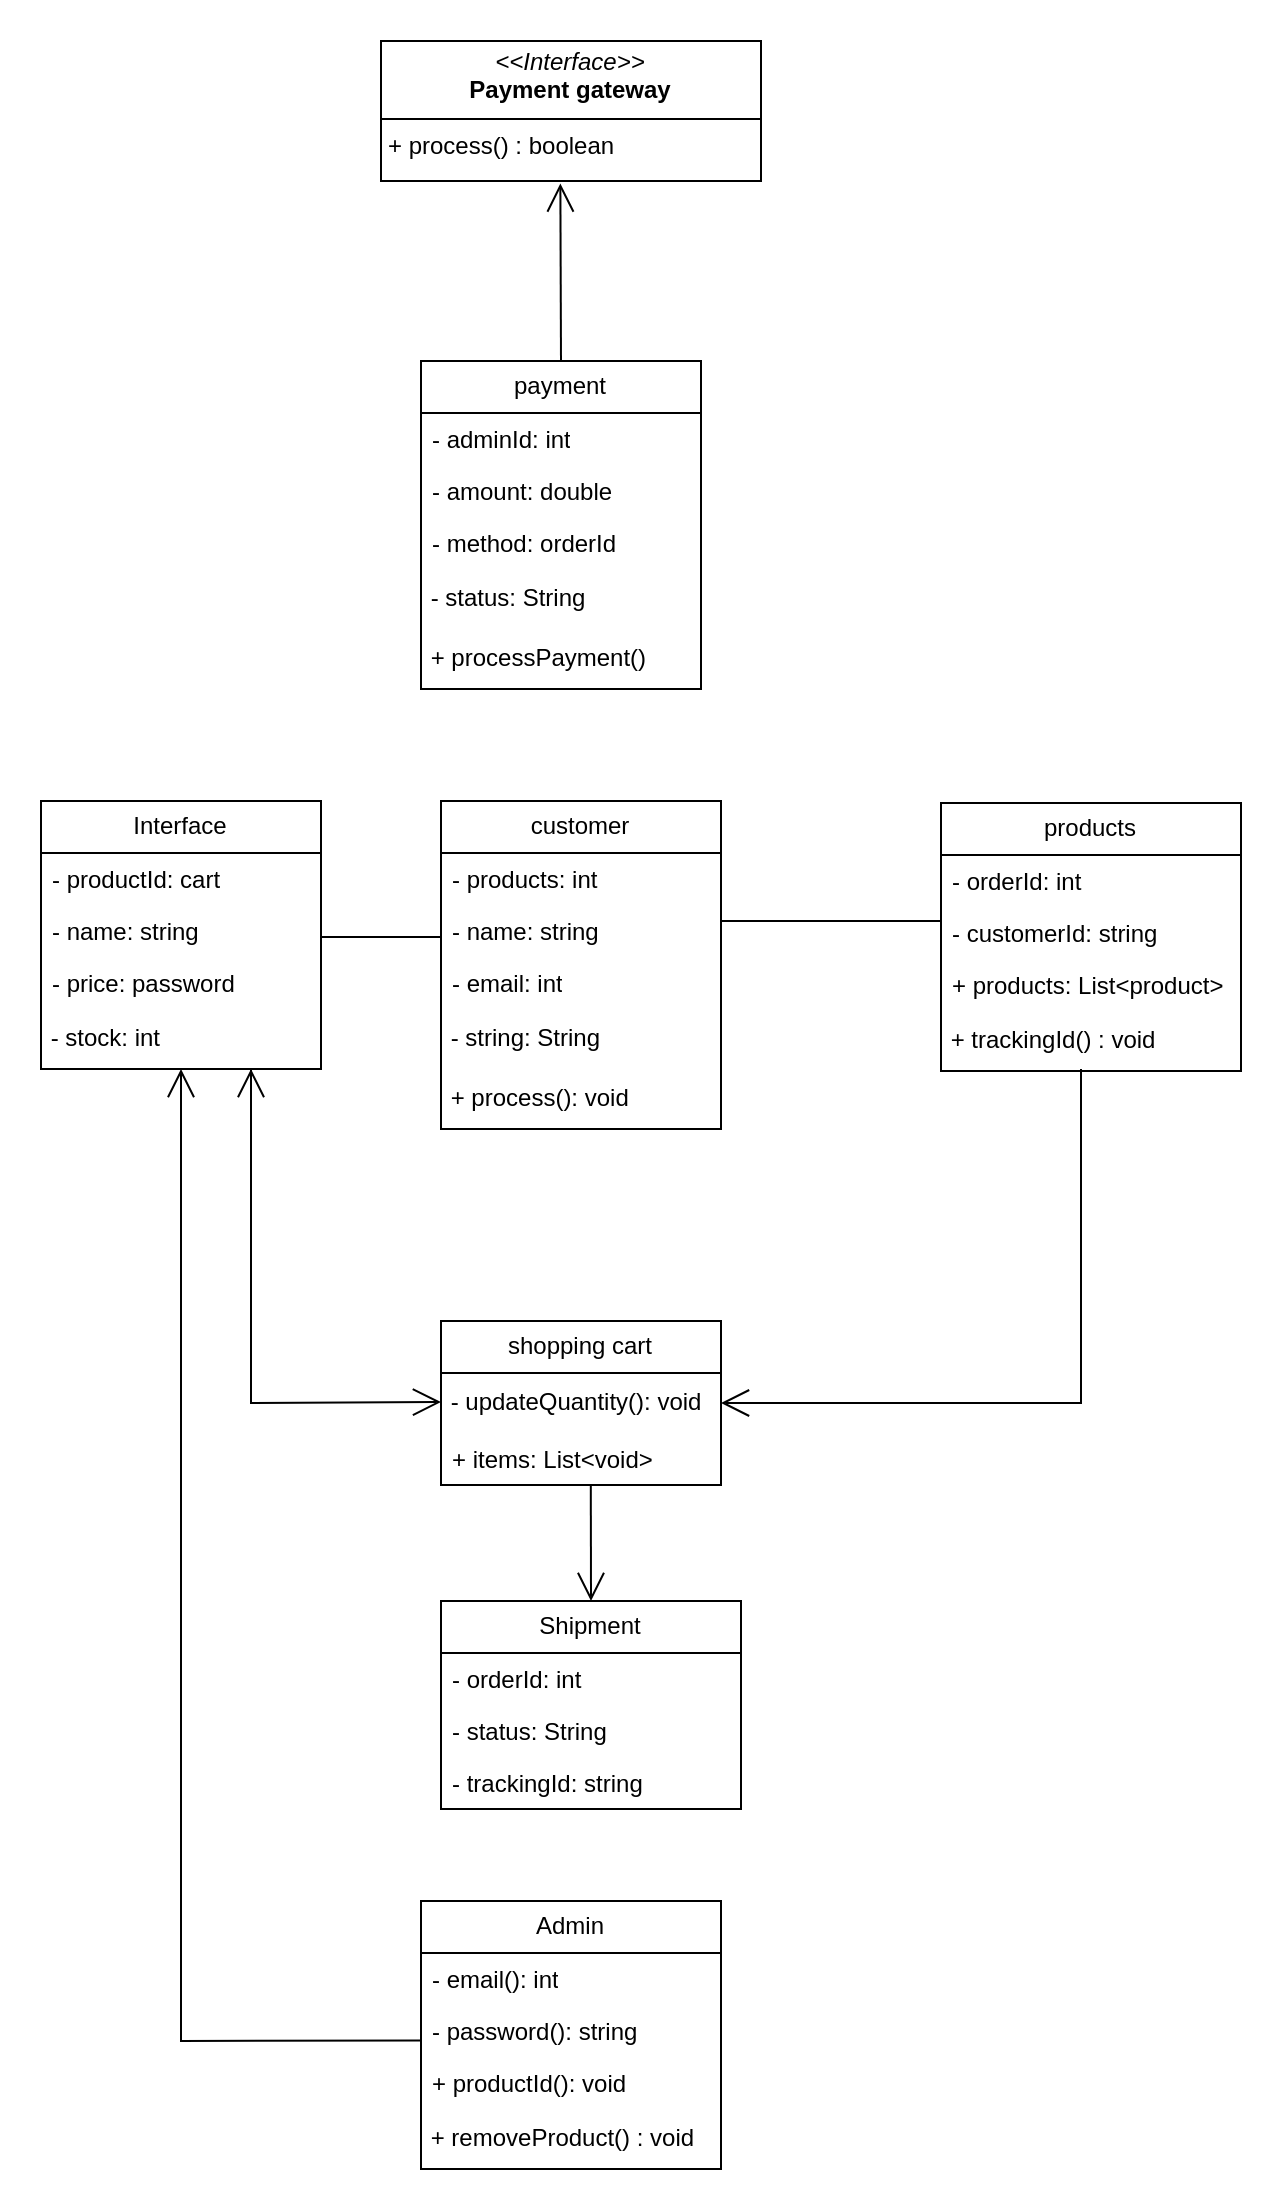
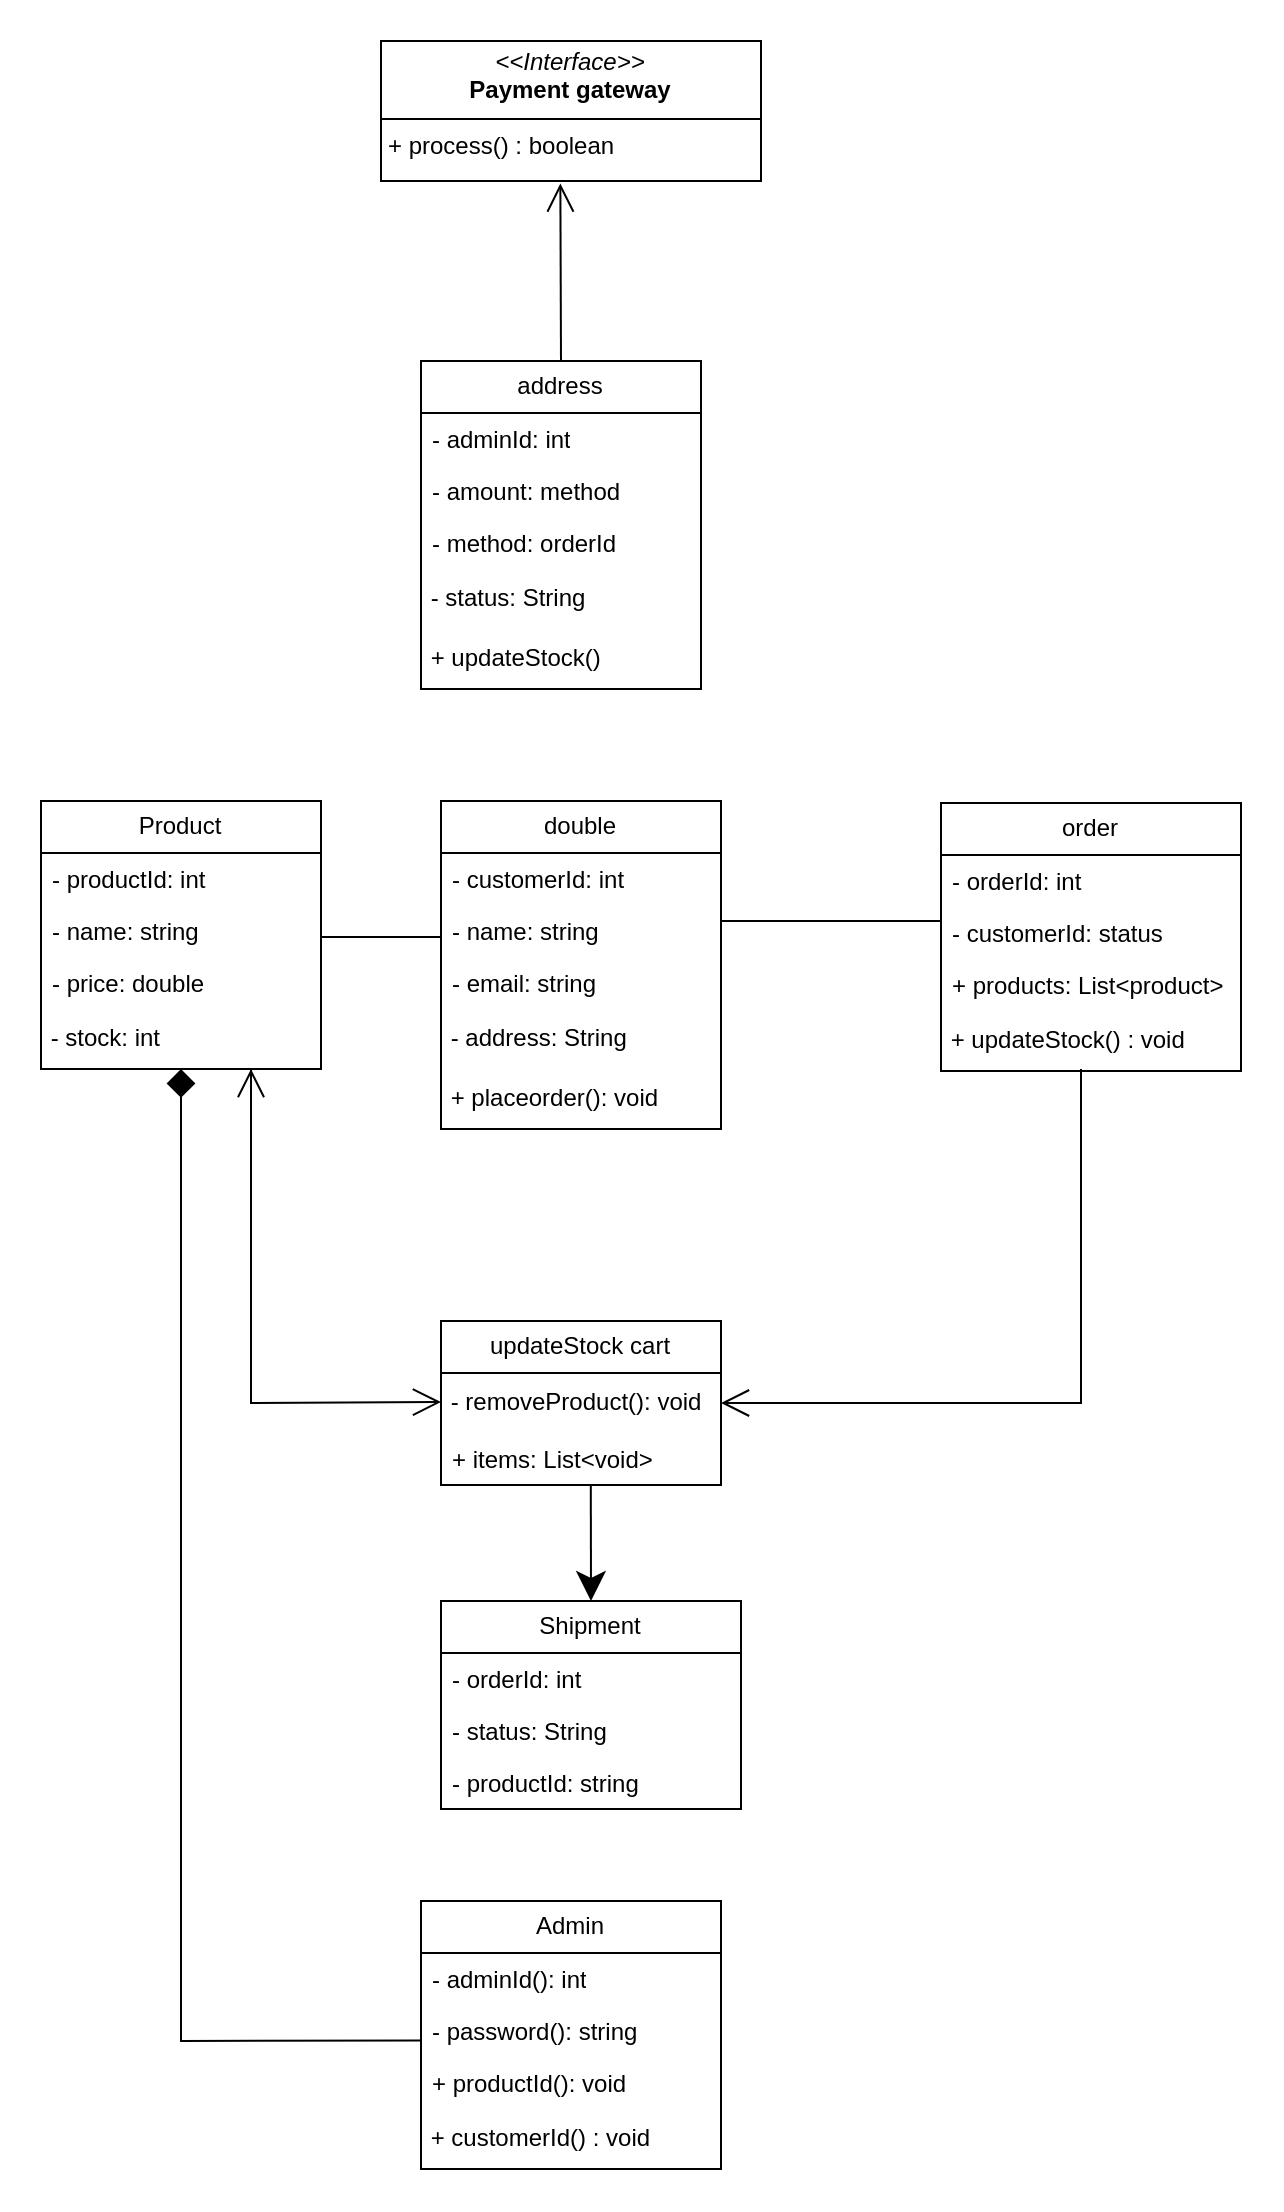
node "payment": label "payment" -> "address"
node "- amount: double": label "- amount: double" -> "- amount: method"
node "+ processPayment()": label "+ processPayment()" -> "+ updateStock()"
node "Interface": label "Interface" -> "Product"
node "customer": label "customer" -> "double"
node "products": label "products" -> "order"
node "- productId: cart": label "- productId: cart" -> "- productId: int"
node "- products: int": label "- products: int" -> "- customerId: int"
node "- customerId: string": label "- customerId: string" -> "- customerId: status"
node "- price: password": label "- price: password" -> "- price: double"
node "- email: int": label "- email: int" -> "- email: string"
node "- string: String": label "- string: String" -> "- address: String"
node "+ trackingId() : void": label "+ trackingId() : void" -> "+ updateStock() : void"
edge "- password(): string" -> "- stock: int": arrowhead open -> diamond
node "+ process(): void": label "+ process(): void" -> "+ placeorder(): void"
node "shopping cart": label "shopping cart" -> "updateStock cart"
node "- updateQuantity(): void": label "- updateQuantity(): void" -> "- removeProduct(): void"
edge "+ items: List<void>" -> "Shipment": arrowhead open -> classic
node "- trackingId: string": label "- trackingId: string" -> "- productId: string"
node "- email(): int": label "- email(): int" -> "- adminId(): int"
node "+ removeProduct() : void": label "+ removeProduct() : void" -> "+ customerId() : void"
